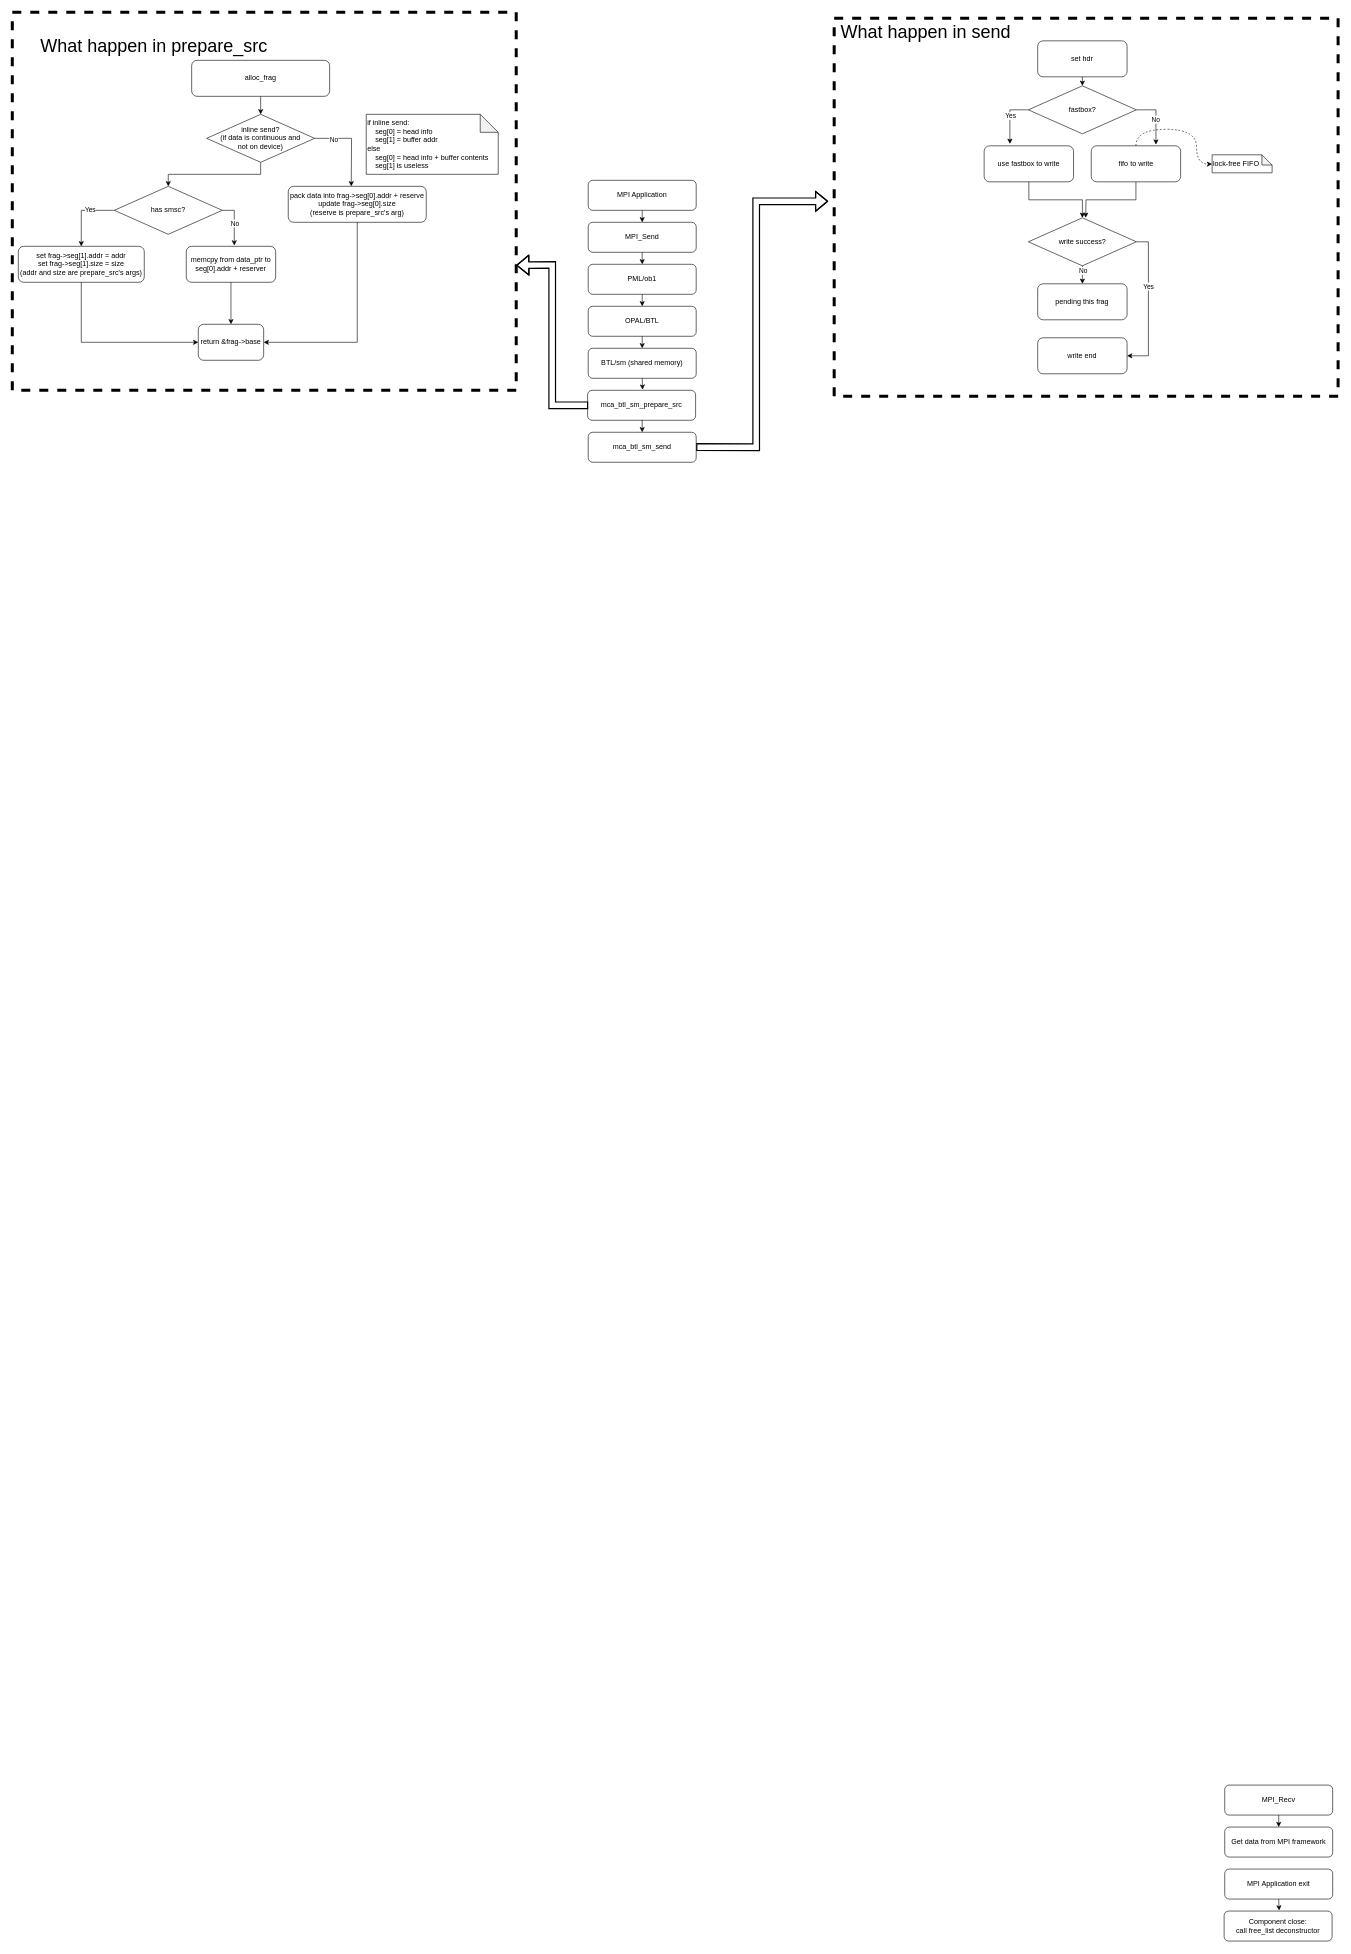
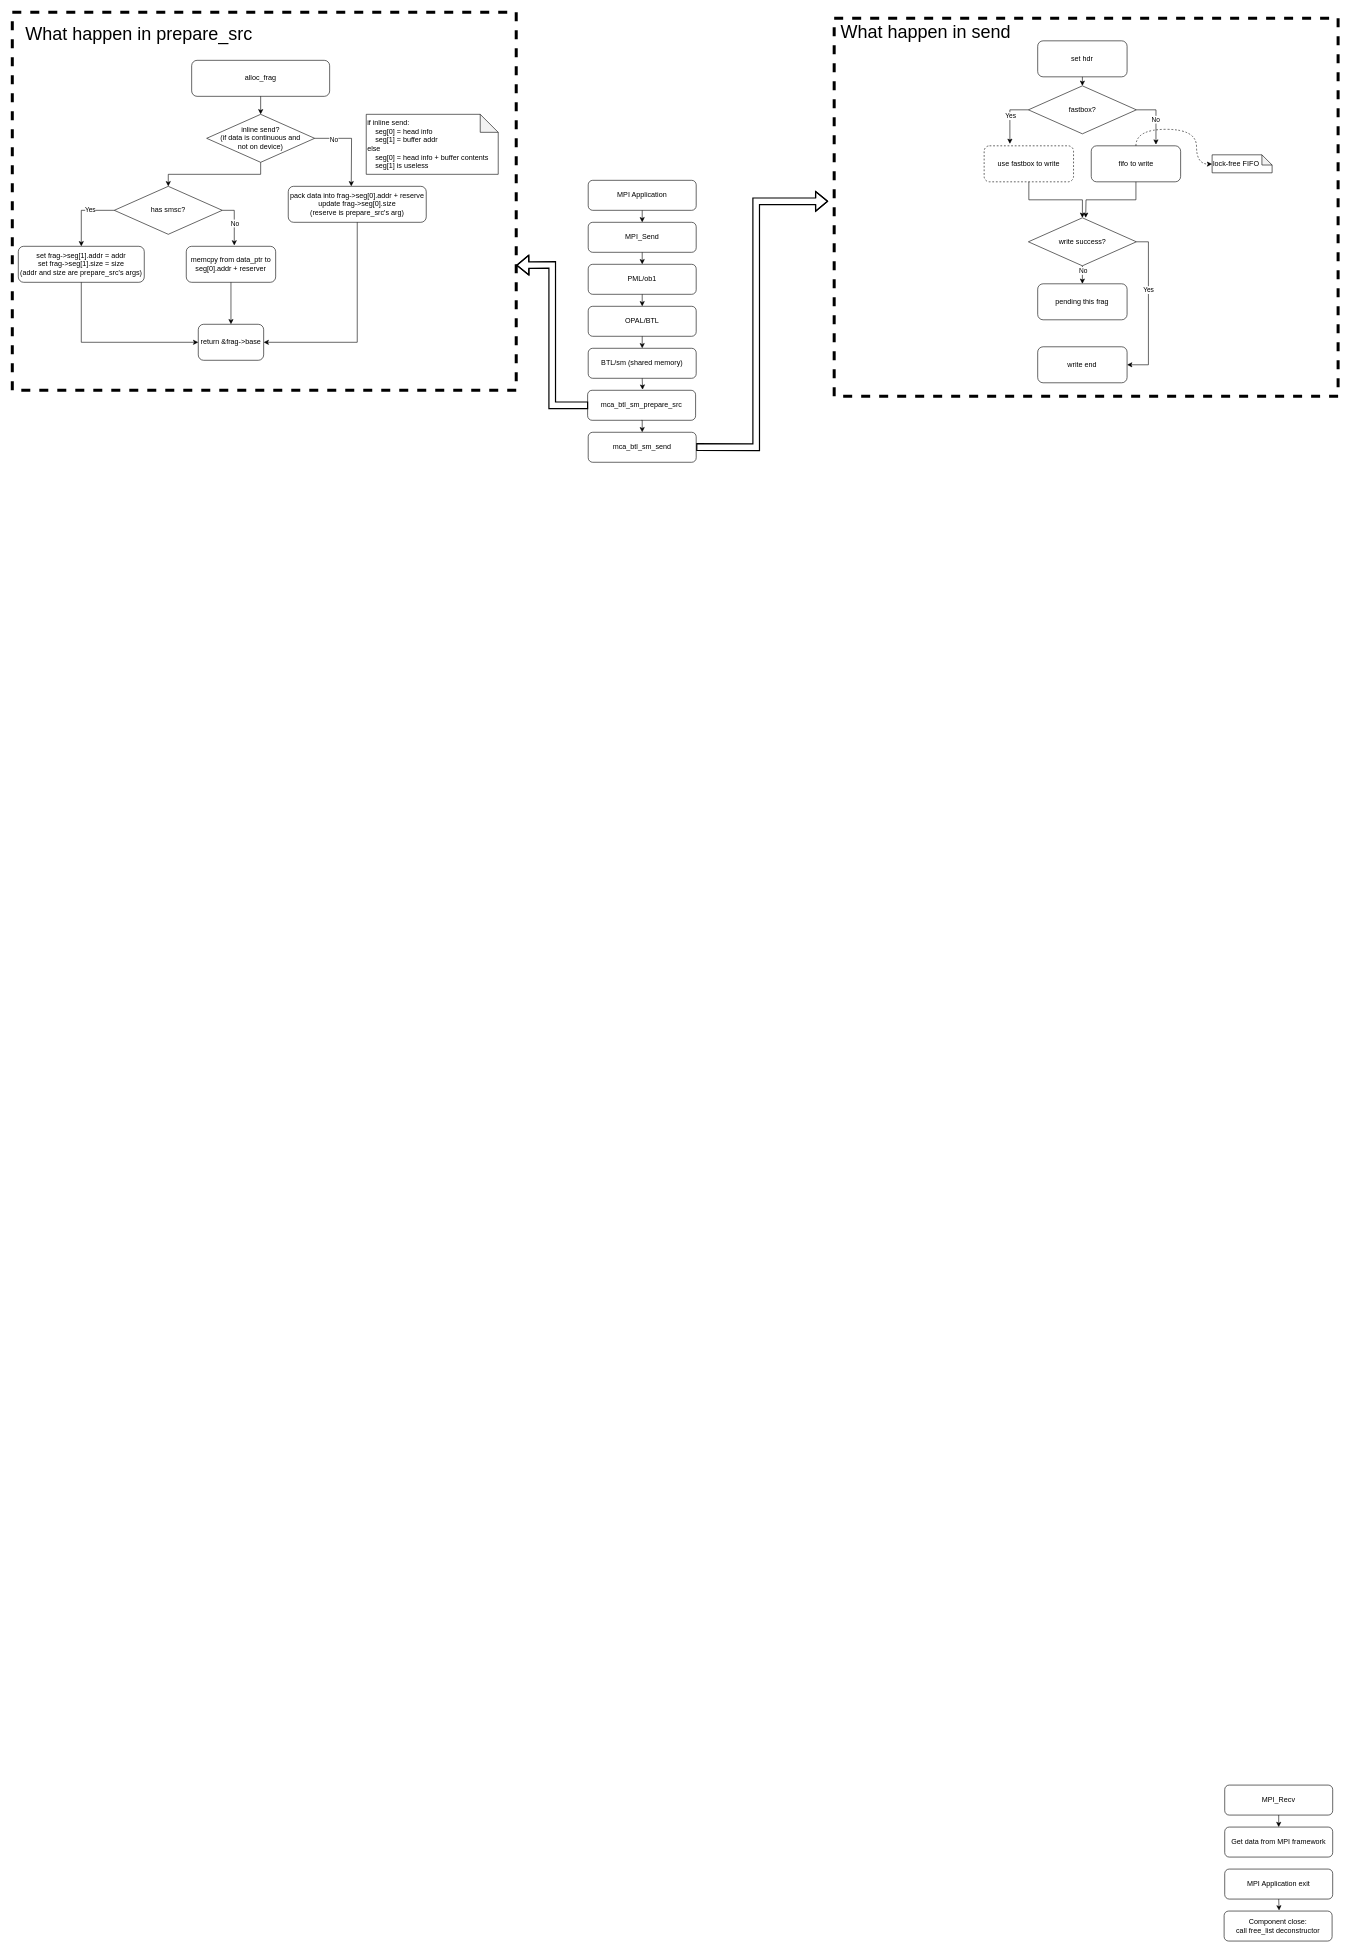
node "What happen in prepare_src": moved (156, 45) -> (141, 33)
node "use fastbox to write": style solid -> dashed
node "write end": moved (1083, 356) -> (1083, 365)
